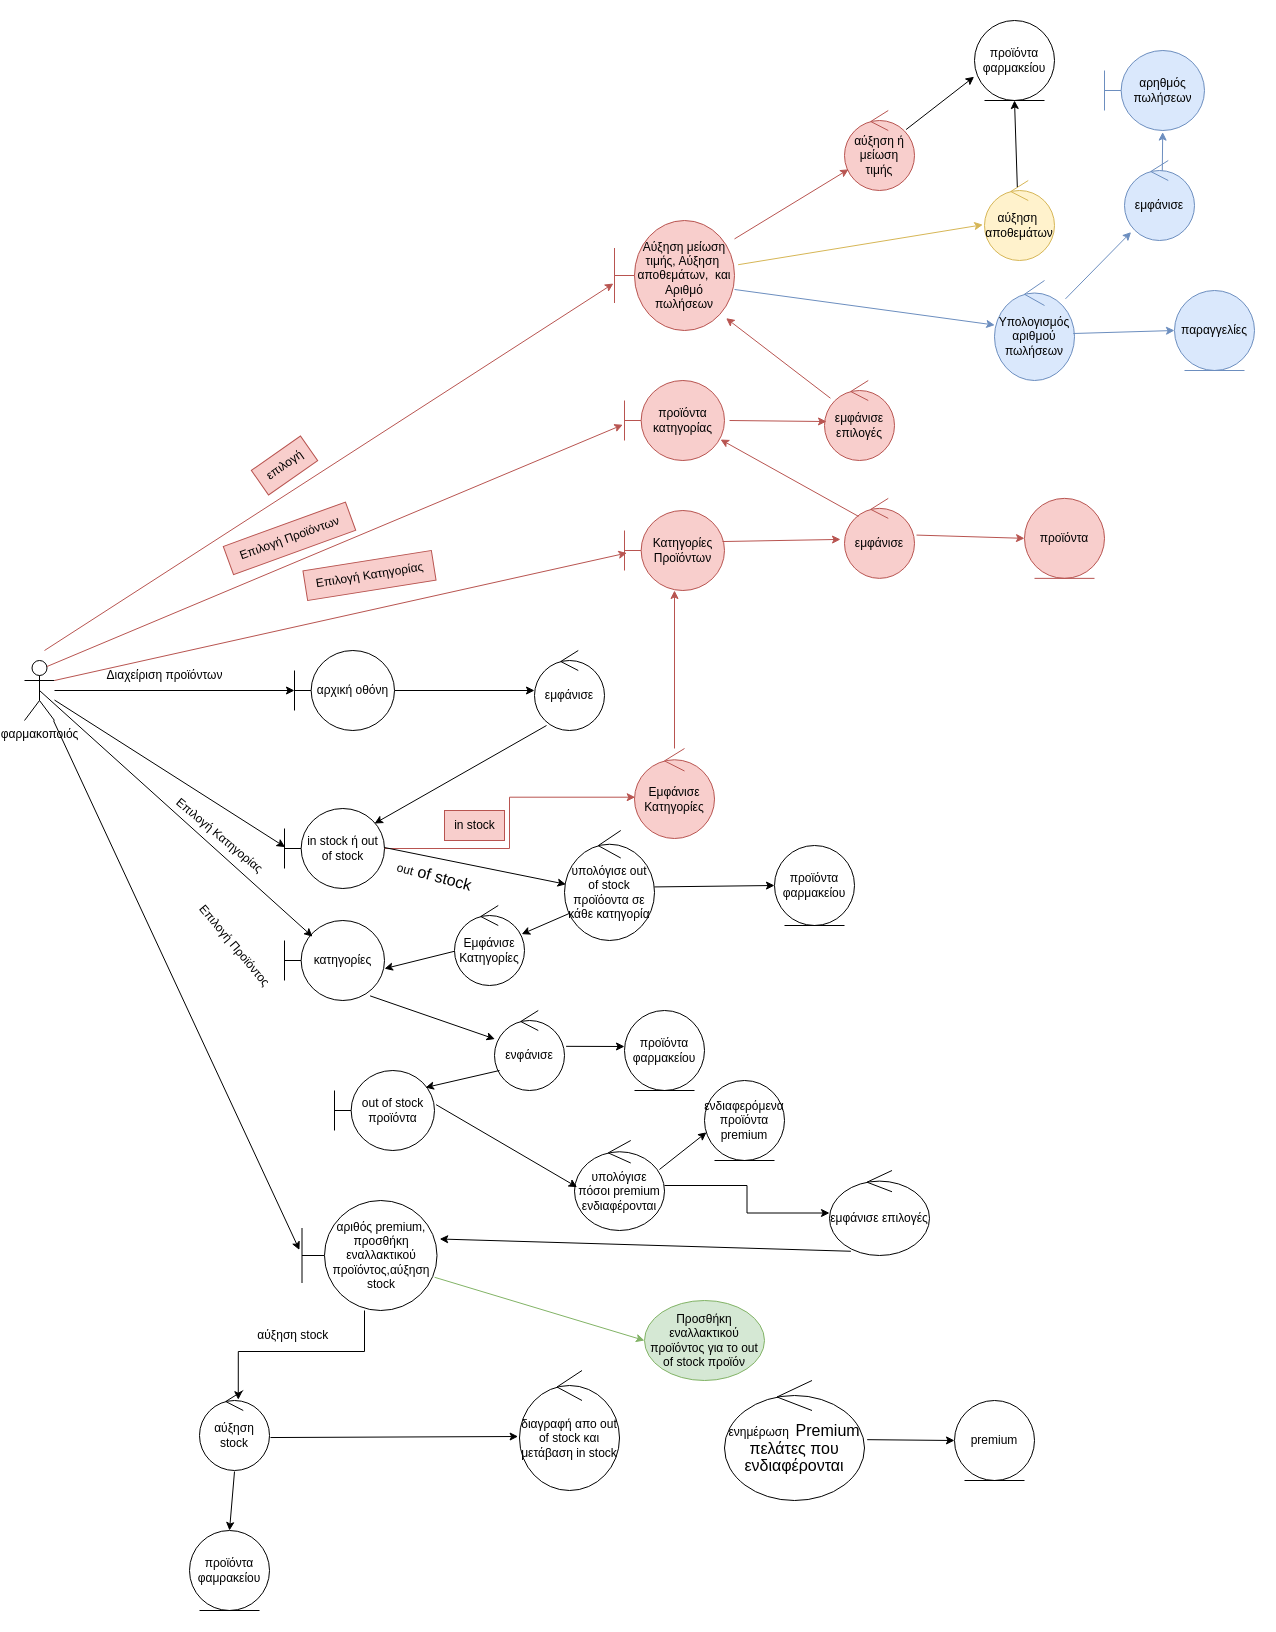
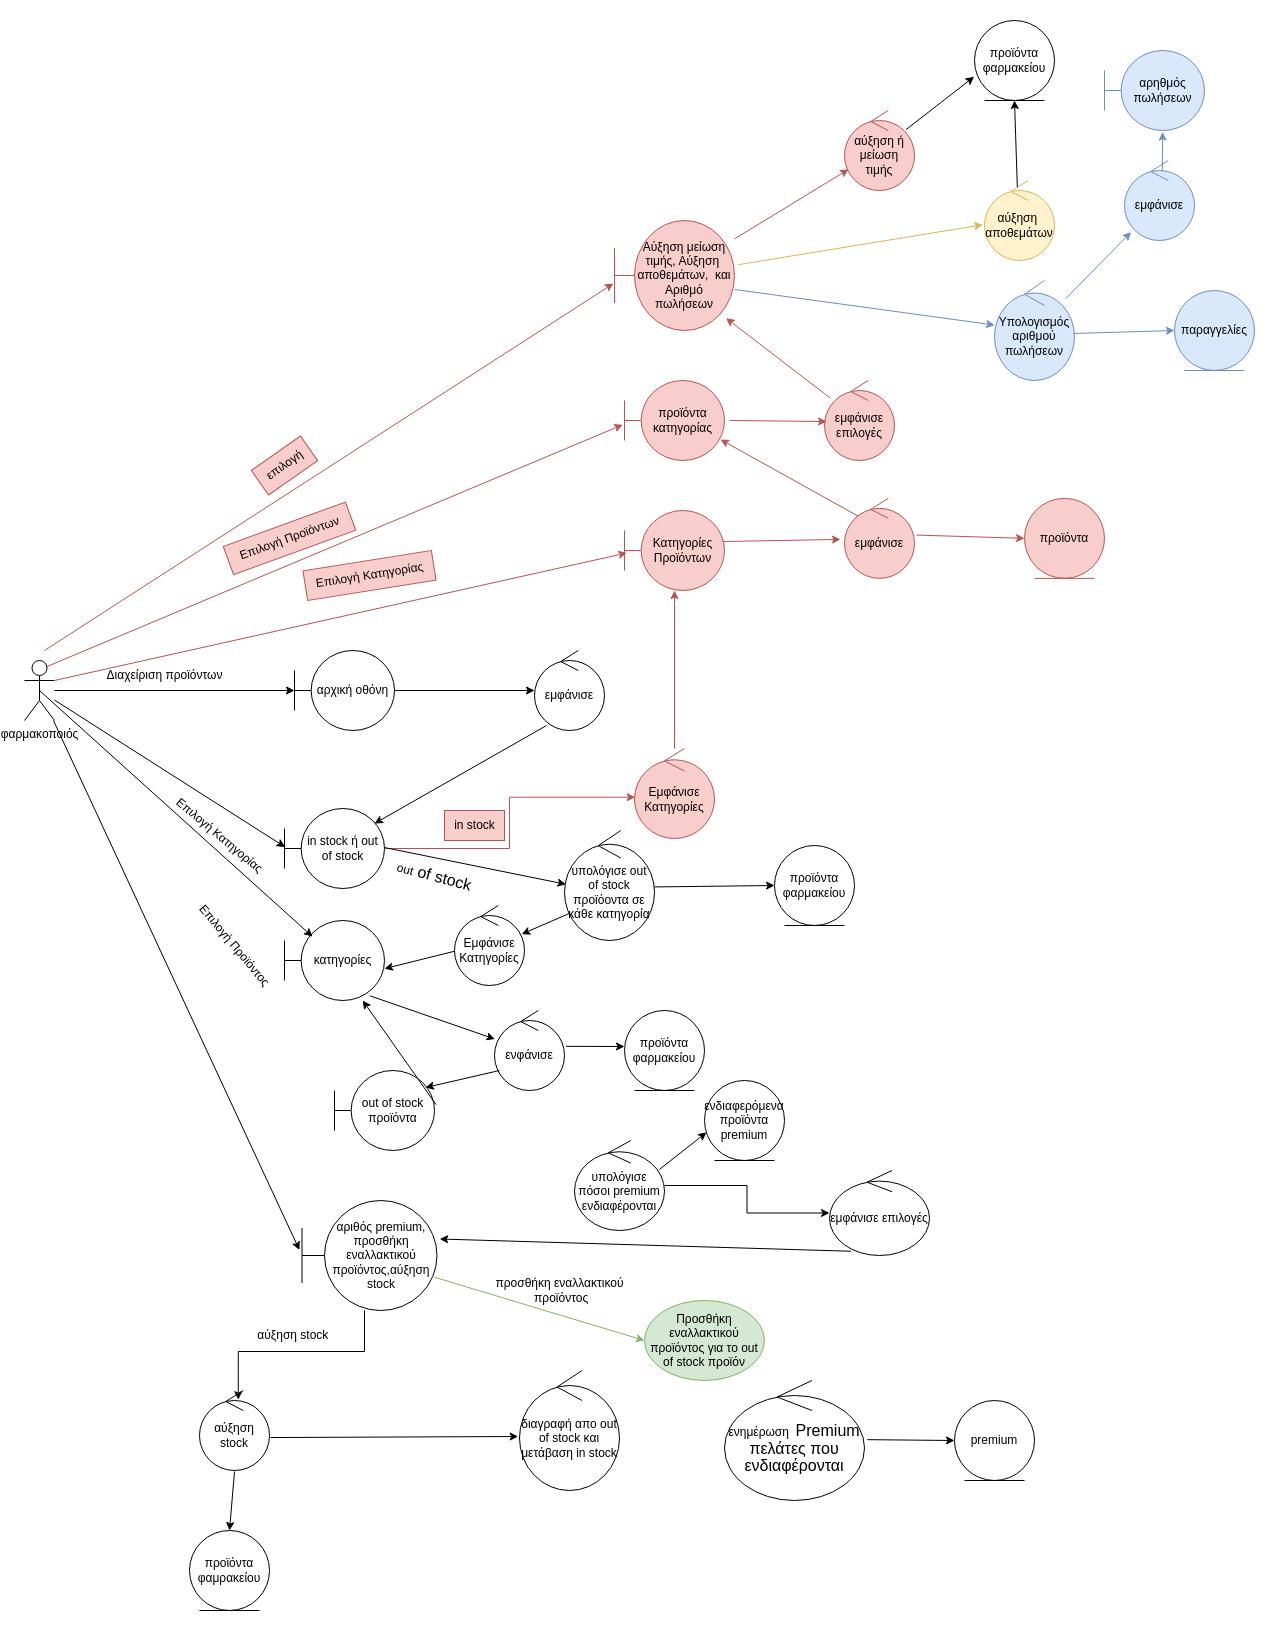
edge "out of stock προϊόντα" -> "υπολόγισε πόσοι premium ενδιαφέρονται": now "out of stock προϊόντα" -> "κατηγορίες"
node "προσθήκη εναλλακτικού προϊόντος": added
